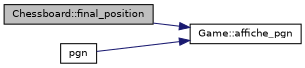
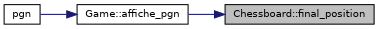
edge "Chessboard::final_position" -> "Game::affiche_pgn": reversed
